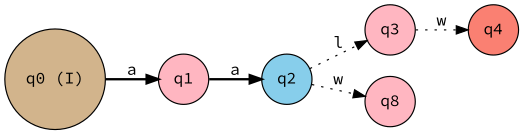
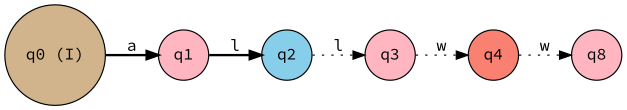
edge "q1" -> "q2": label "a" -> "l"
edge "q2" -> "q8": now "q4" -> "q8"
